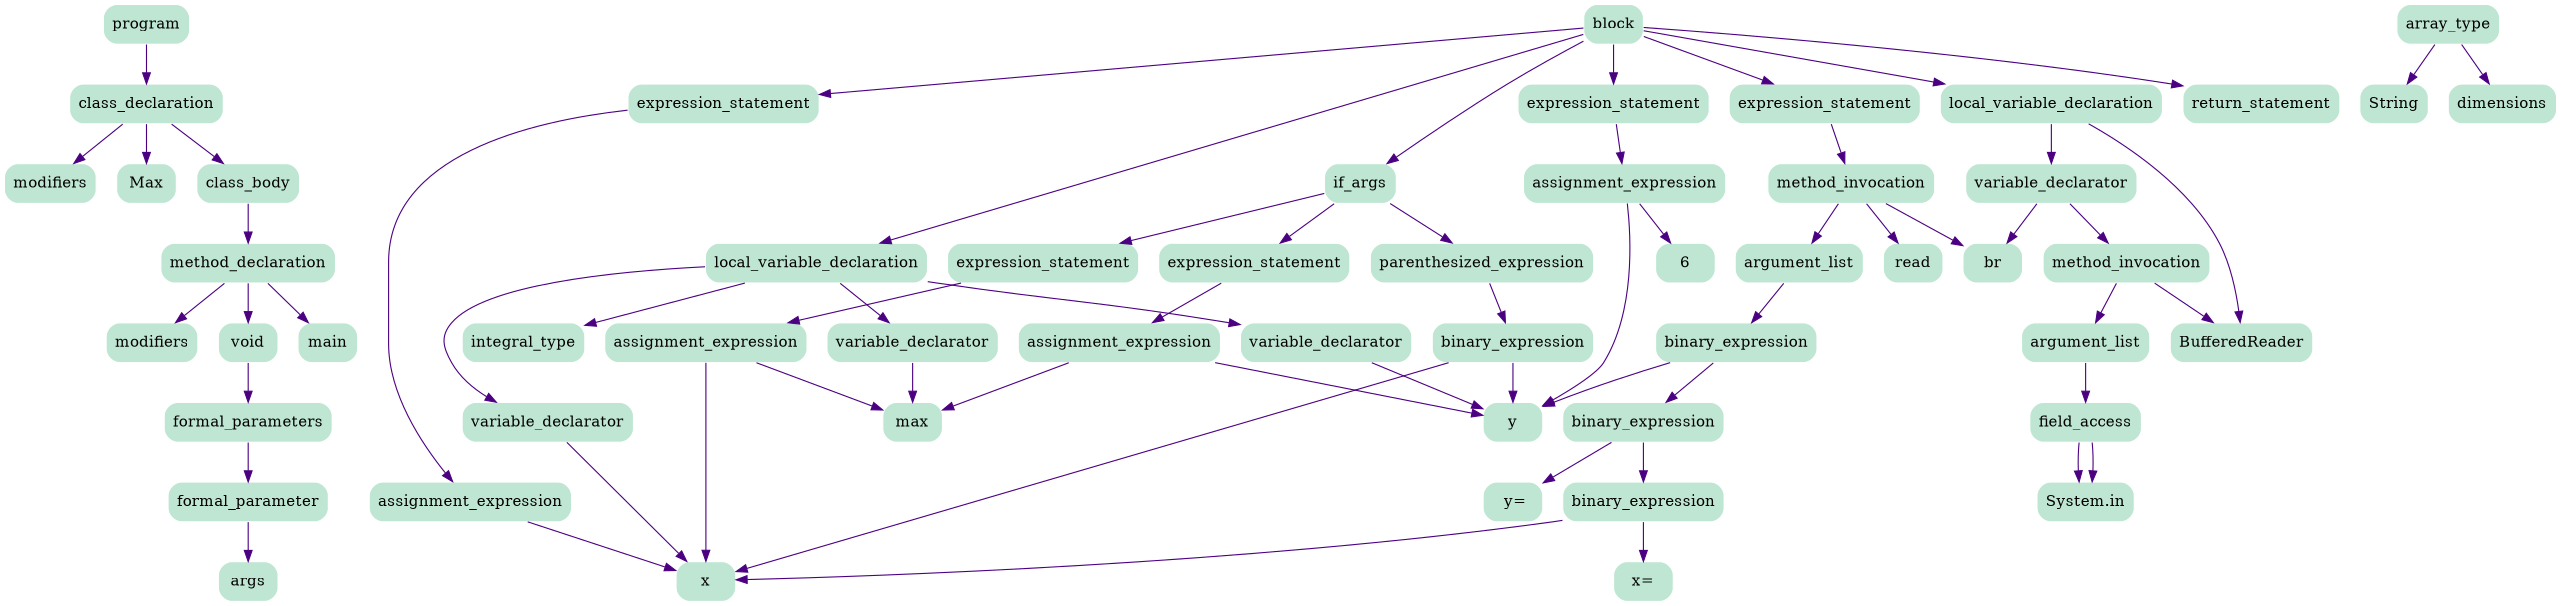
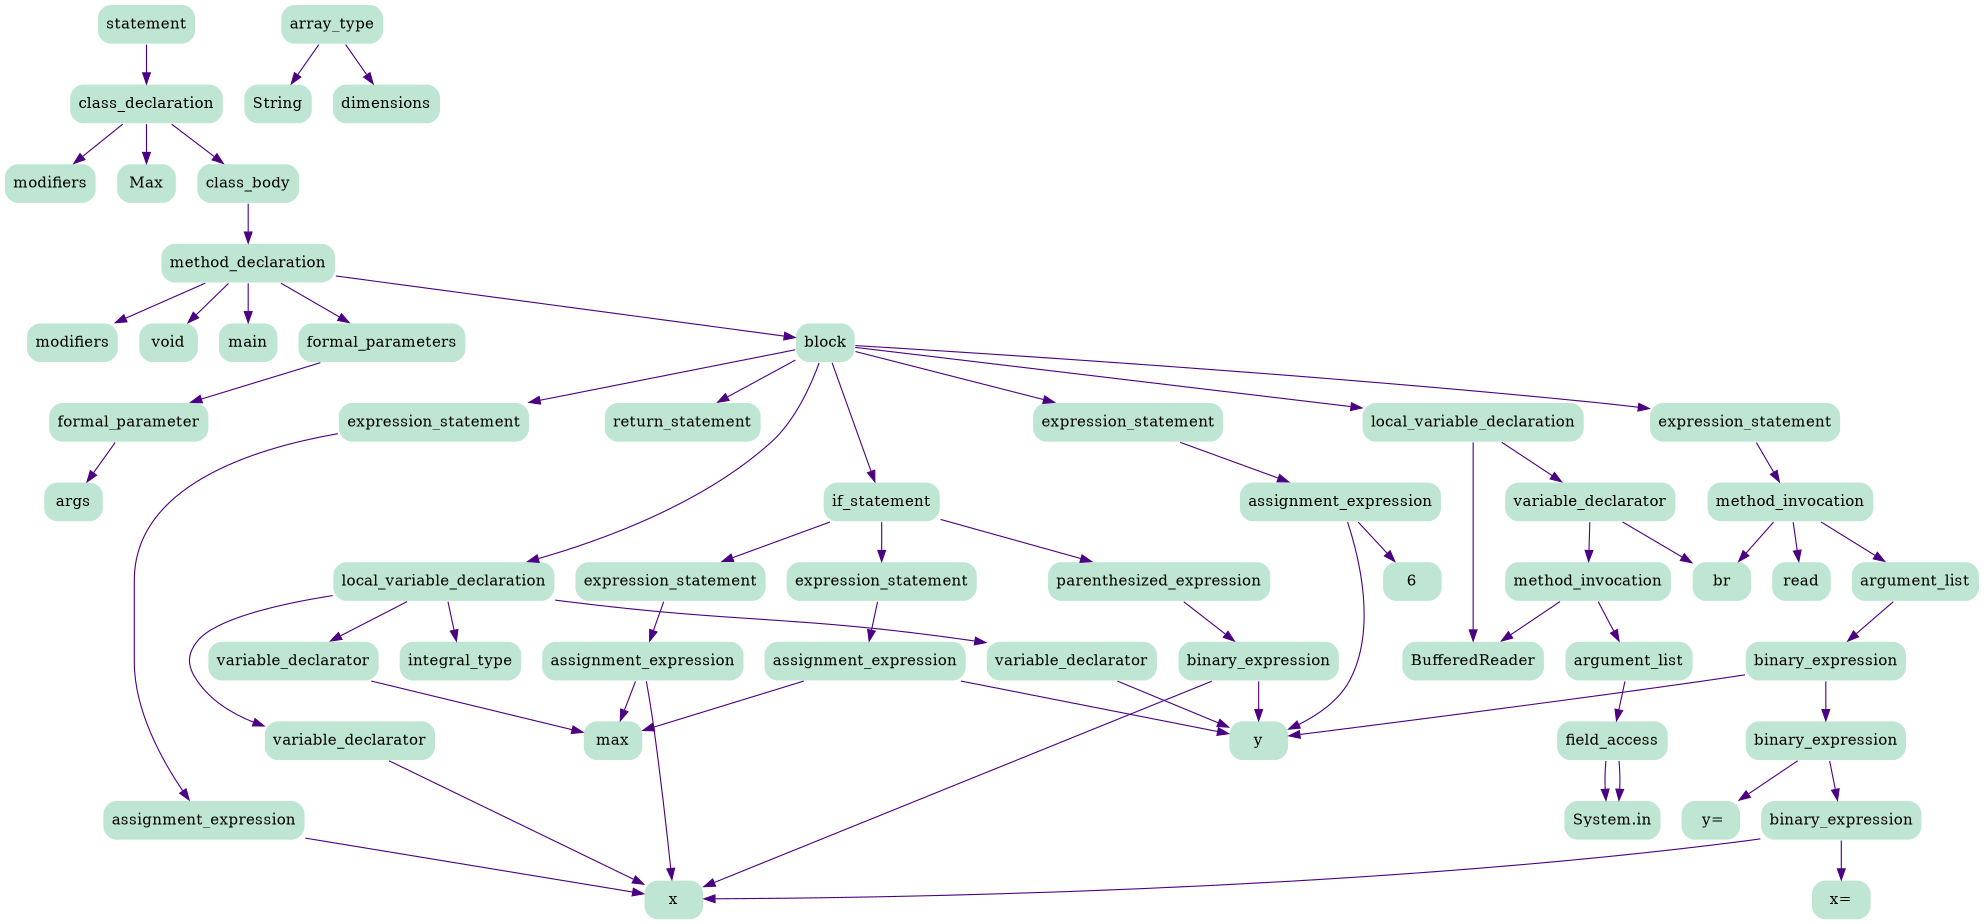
node "program": label "program" -> "statement"
node "if_args": label "if_args" -> "if_statement"
edge "method_declaration" -> "block": added
edge "void" -> "formal_parameters": now "method_declaration" -> "formal_parameters"
